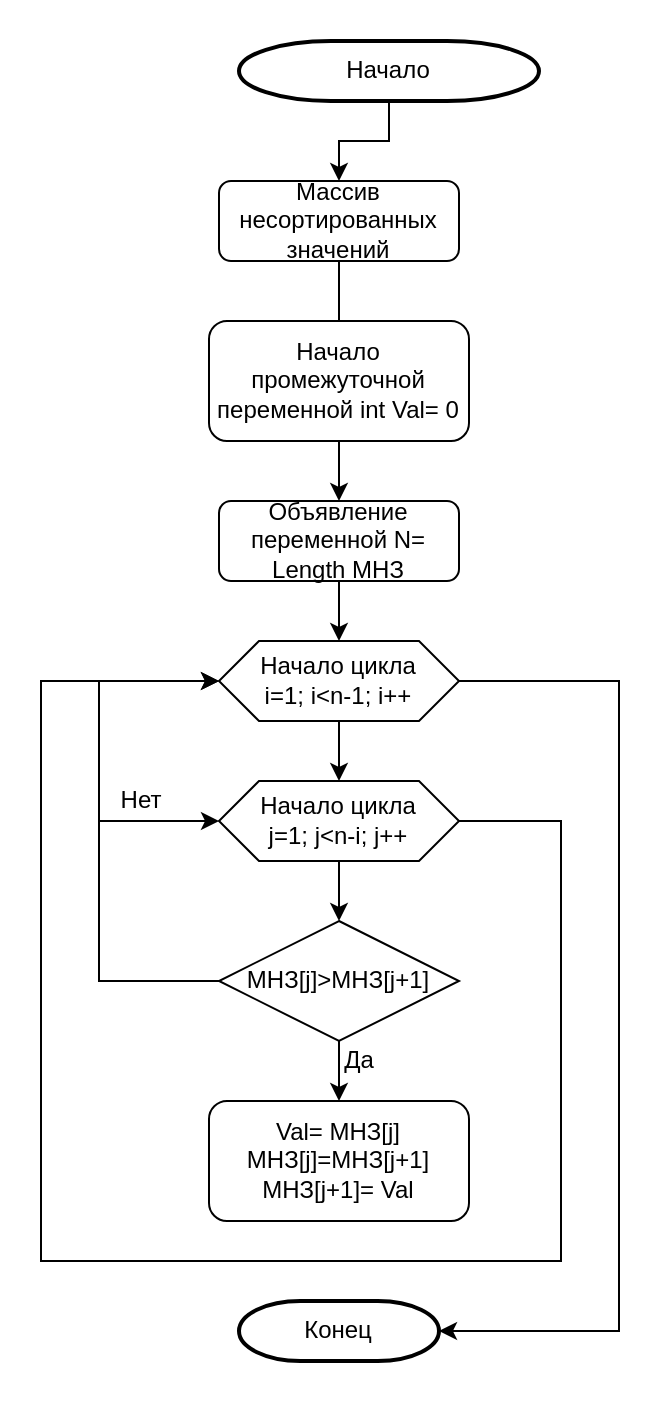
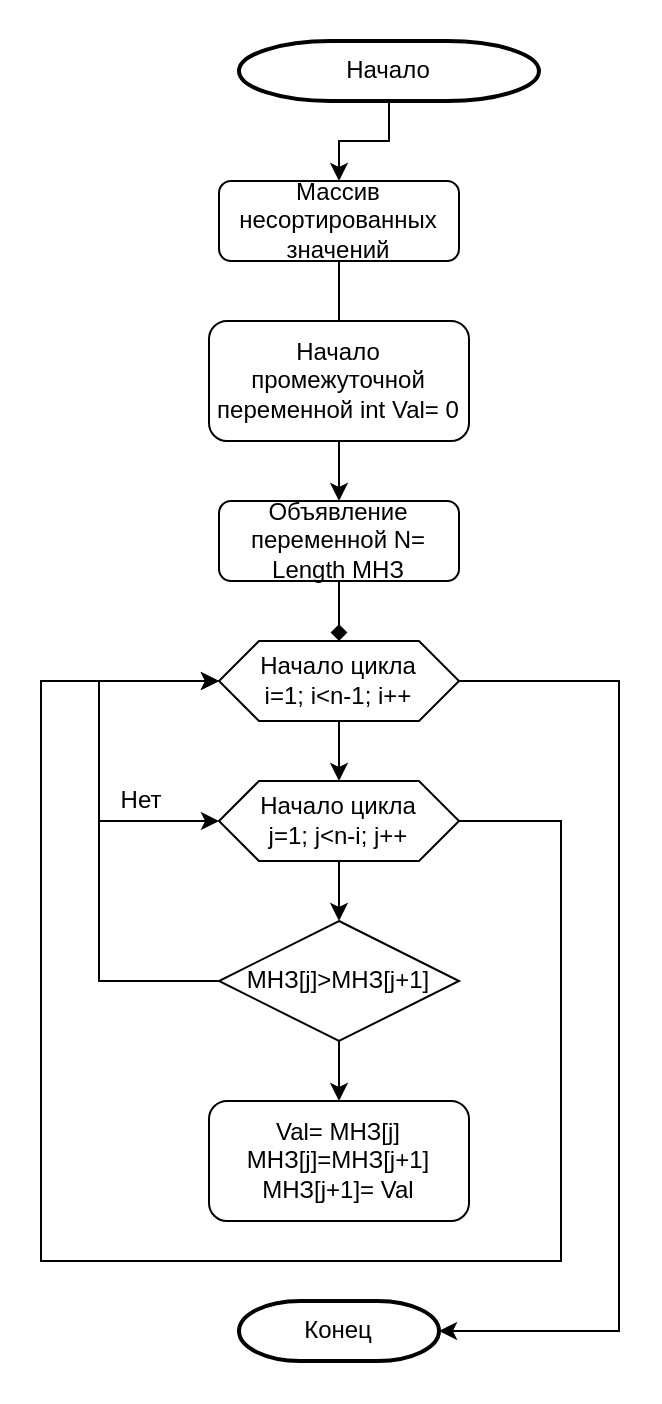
edge "Объявление переменной N= Length МНЗ" -> "Начало цикла i=1; i<n-1; i++": arrowhead classic -> diamond
node "Да": removed
